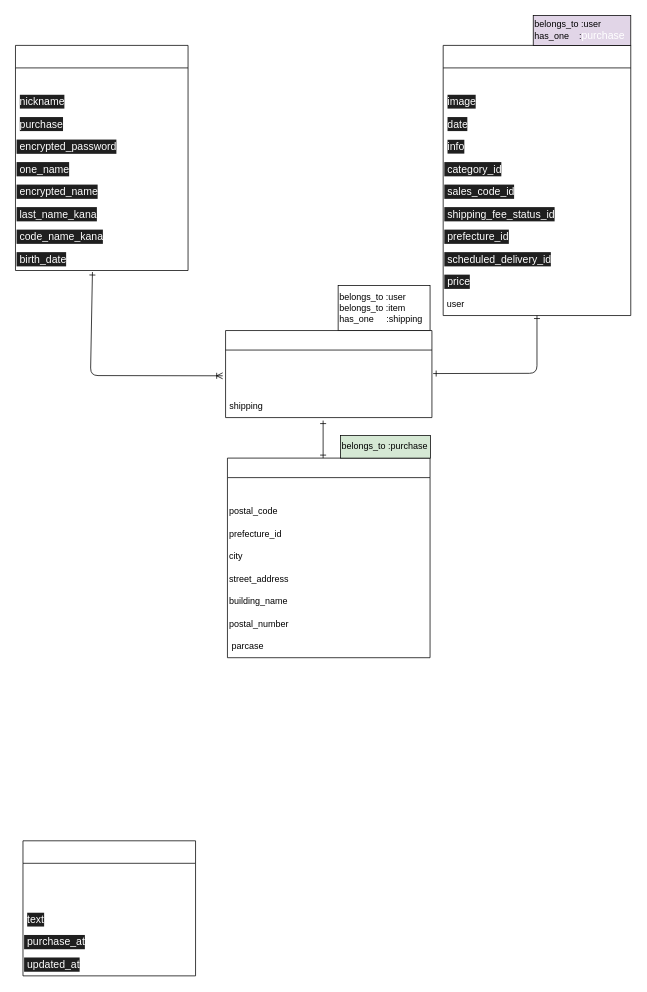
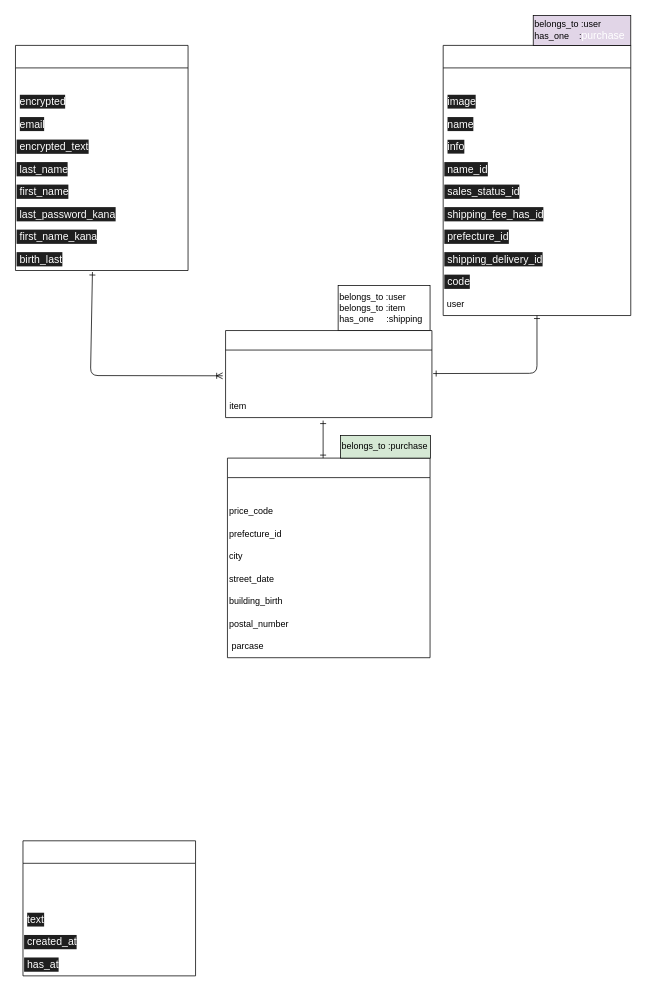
node "created": label "created" -> "users"
node "nickname": label "nickname" -> "encrypted"
node "purchase": label "purchase" -> "email"
node "date": label "date" -> "name"
node "encrypted_password": label "encrypted_password" -> "encrypted_text"
node "one_name": label "one_name" -> "last_name"
node "category_id": label "category_id" -> "name_id"
node "encrypted_name": label "encrypted_name" -> "first_name"
node "sales_code_id": label "sales_code_id" -> "sales_status_id"
node "last_name_kana": label "last_name_kana" -> "last_password_kana"
node "shipping_fee_status_id": label "shipping_fee_status_id" -> "shipping_fee_has_id"
node "code_name_kana": label "code_name_kana" -> "first_name_kana"
node "birth_date": label "birth_date" -> "birth_last"
node "scheduled_delivery_id": label "scheduled_delivery_id" -> "shipping_delivery_id"
node "price": label "price" -> "code"
node "shipping": label "shipping" -> "item"
node "postal_code": label "postal_code" -> "price_code"
node "street_address": label "street_address" -> "street_date"
node "building_name": label "building_name" -> "building_birth"
node "belongs": label "belongs" -> "comments"
node "purchase_at": label "purchase_at" -> "created_at"
node "updated_at": label "updated_at" -> "has_at"
